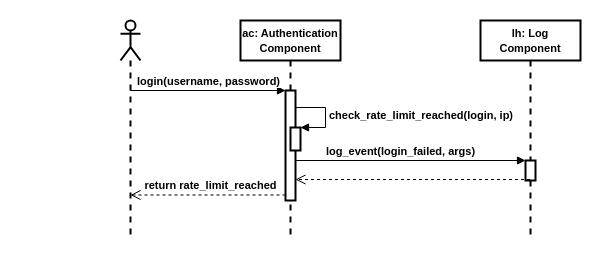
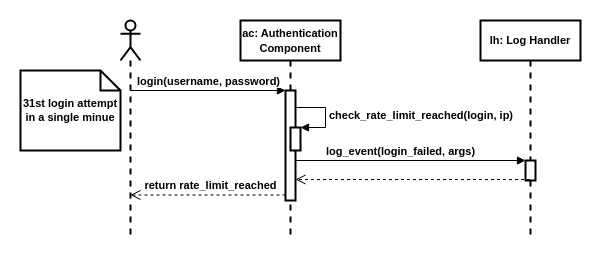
node "lh: Log Component": label "lh: Log Component" -> "lh: Log Handler"
node "31st login attempt in a single minue": added
